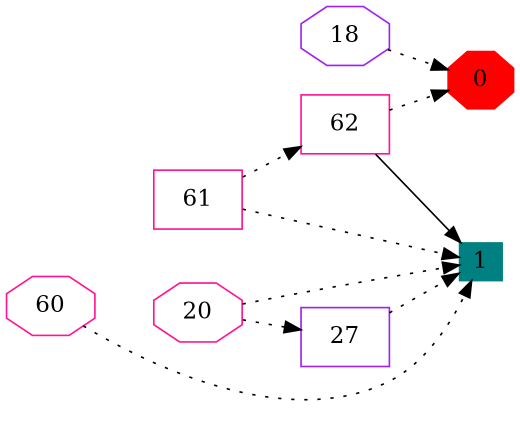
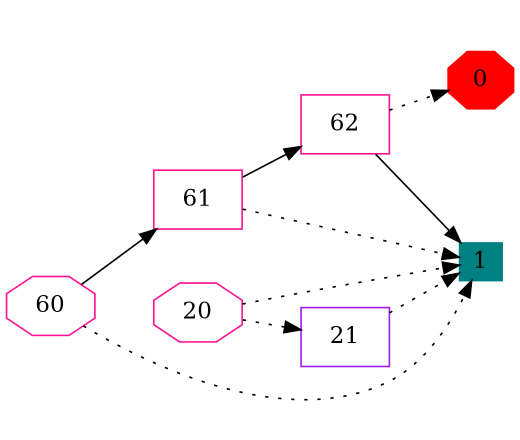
node "18": removed
edge "61" -> "62": style dotted -> filled
edge "60" -> "61": added
node "27": label "27" -> "21"
